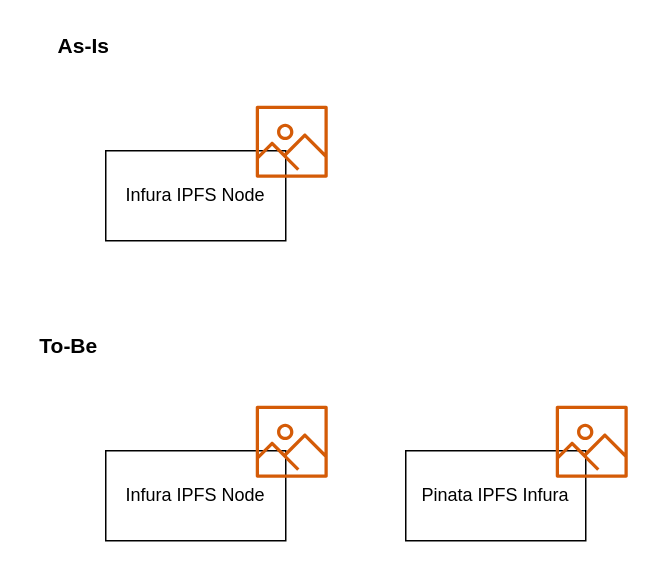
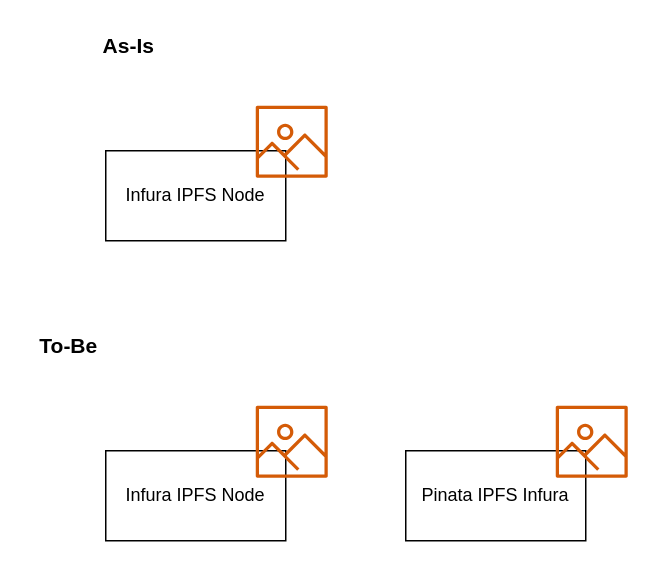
node "As-Is": moved (83, 46) -> (128, 46)
